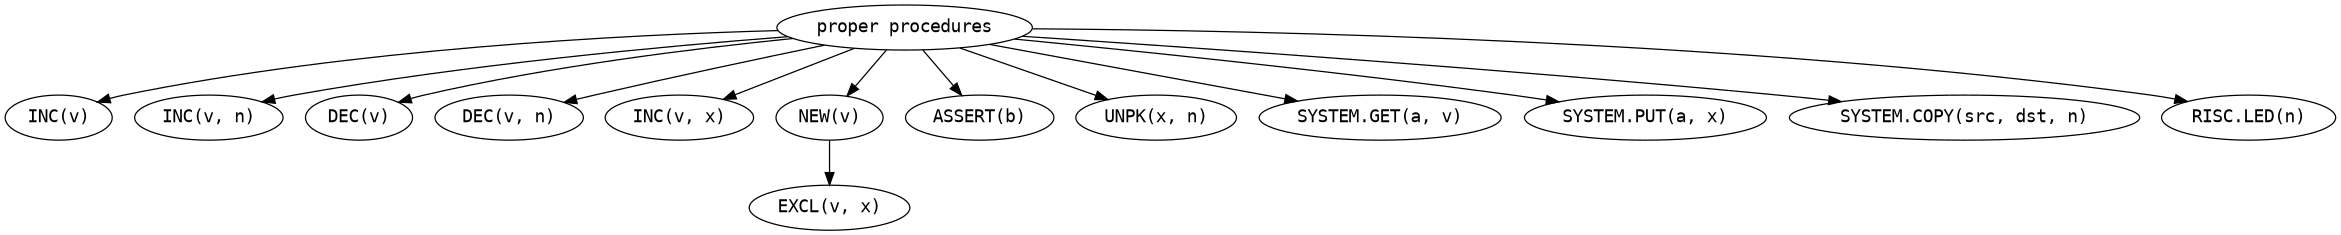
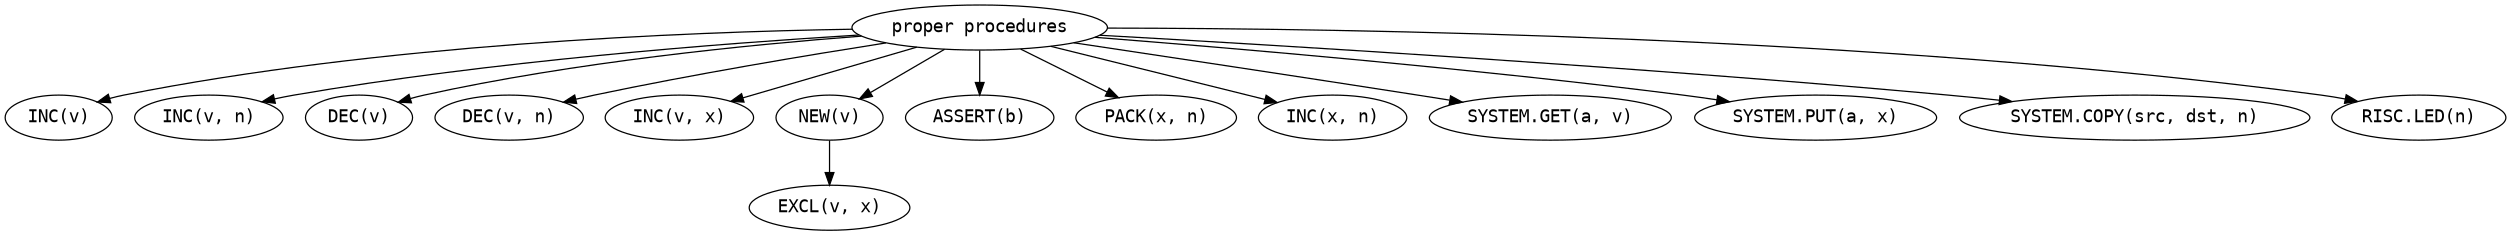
node "PACK(x, n)": added
node "UNPK(x, n)": label "UNPK(x, n)" -> "INC(x, n)"
